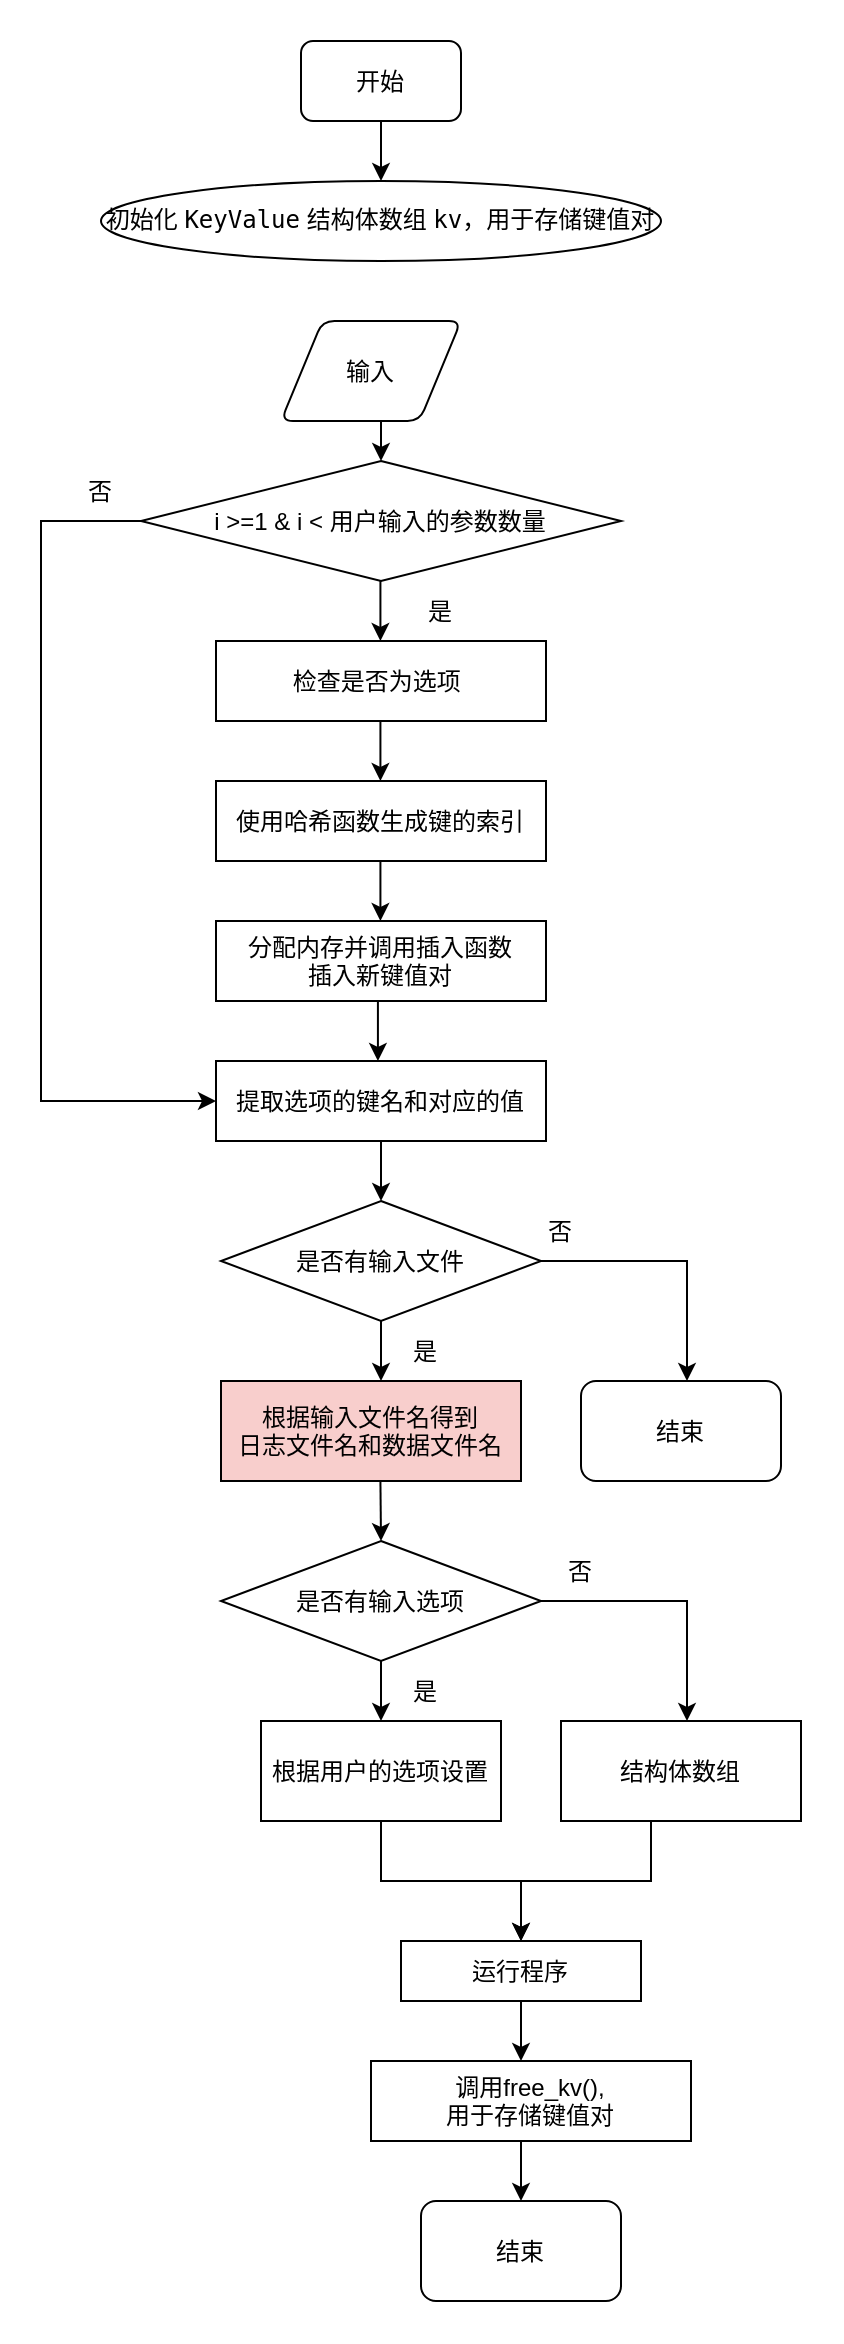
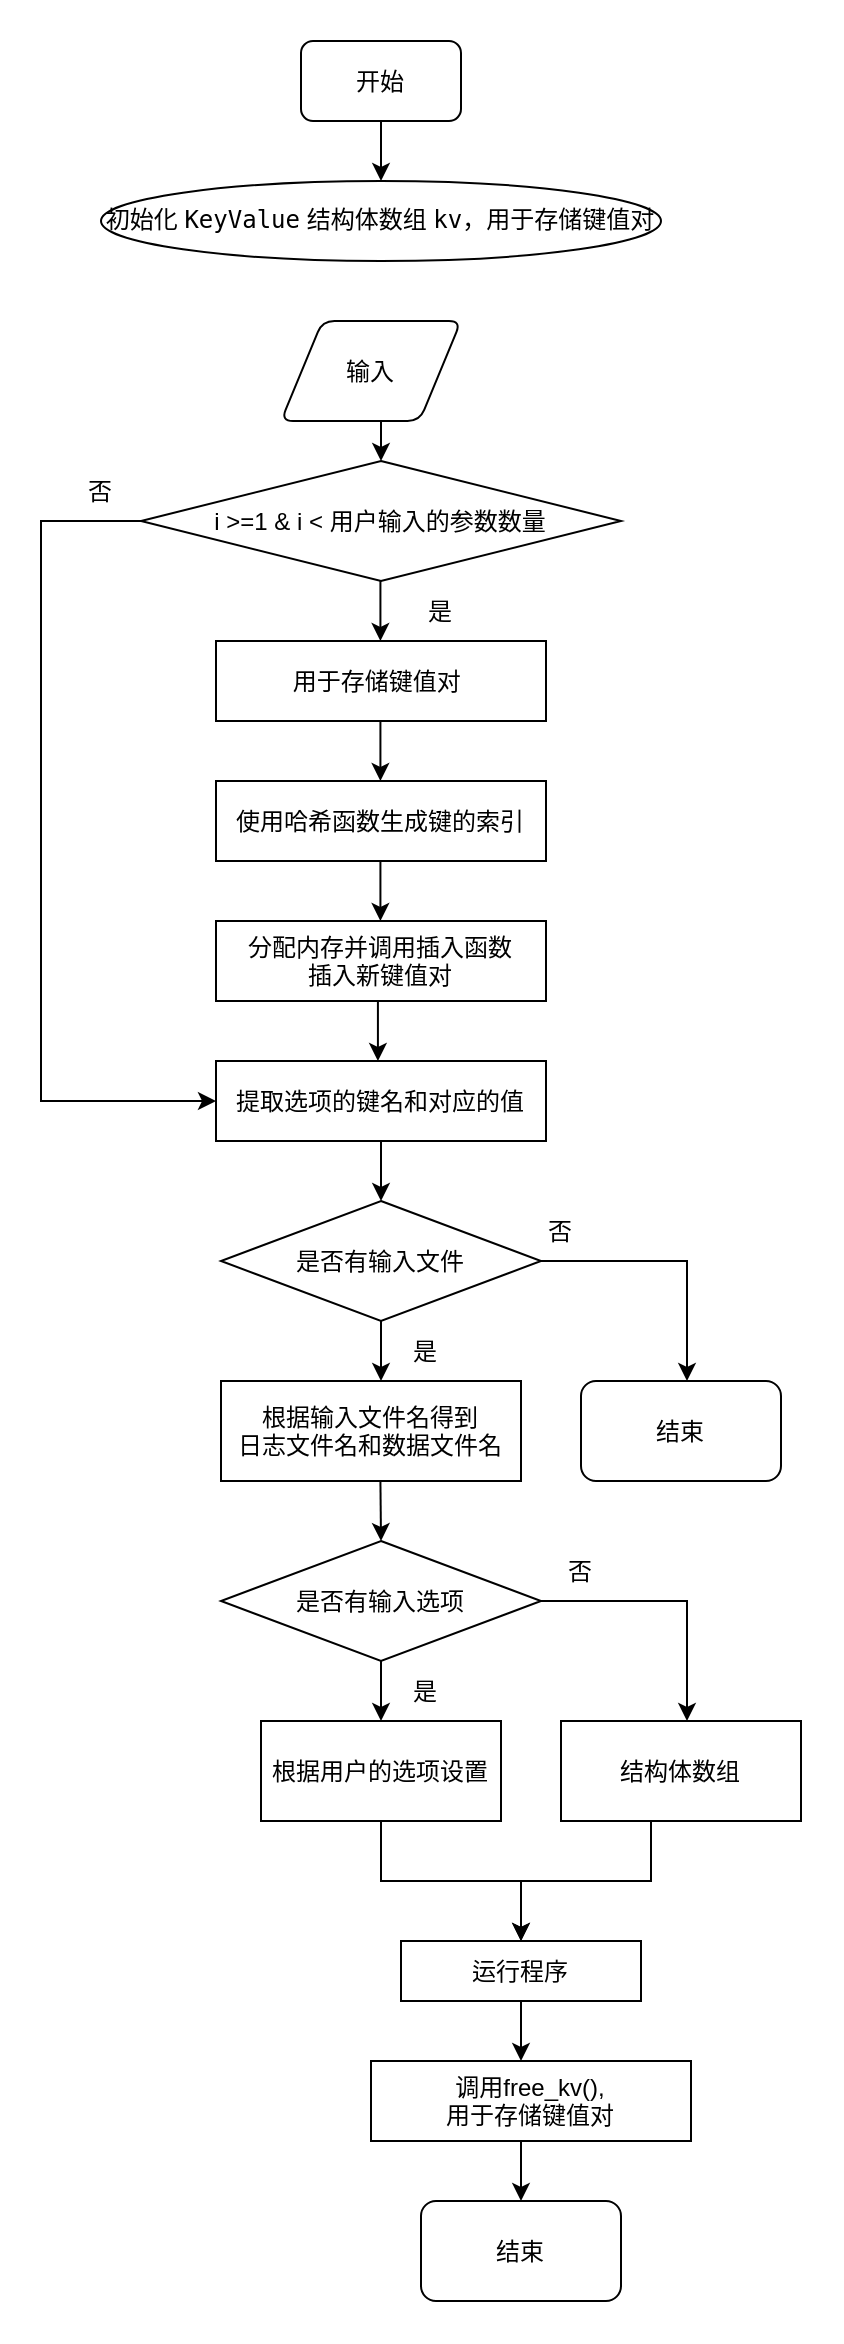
node "检查是否为选项": label "检查是否为选项" -> "用于存储键值对"
node "根据输入文件名得到 日志文件名和数据文件名": fillcolor #f8cecc -> #ffffff
